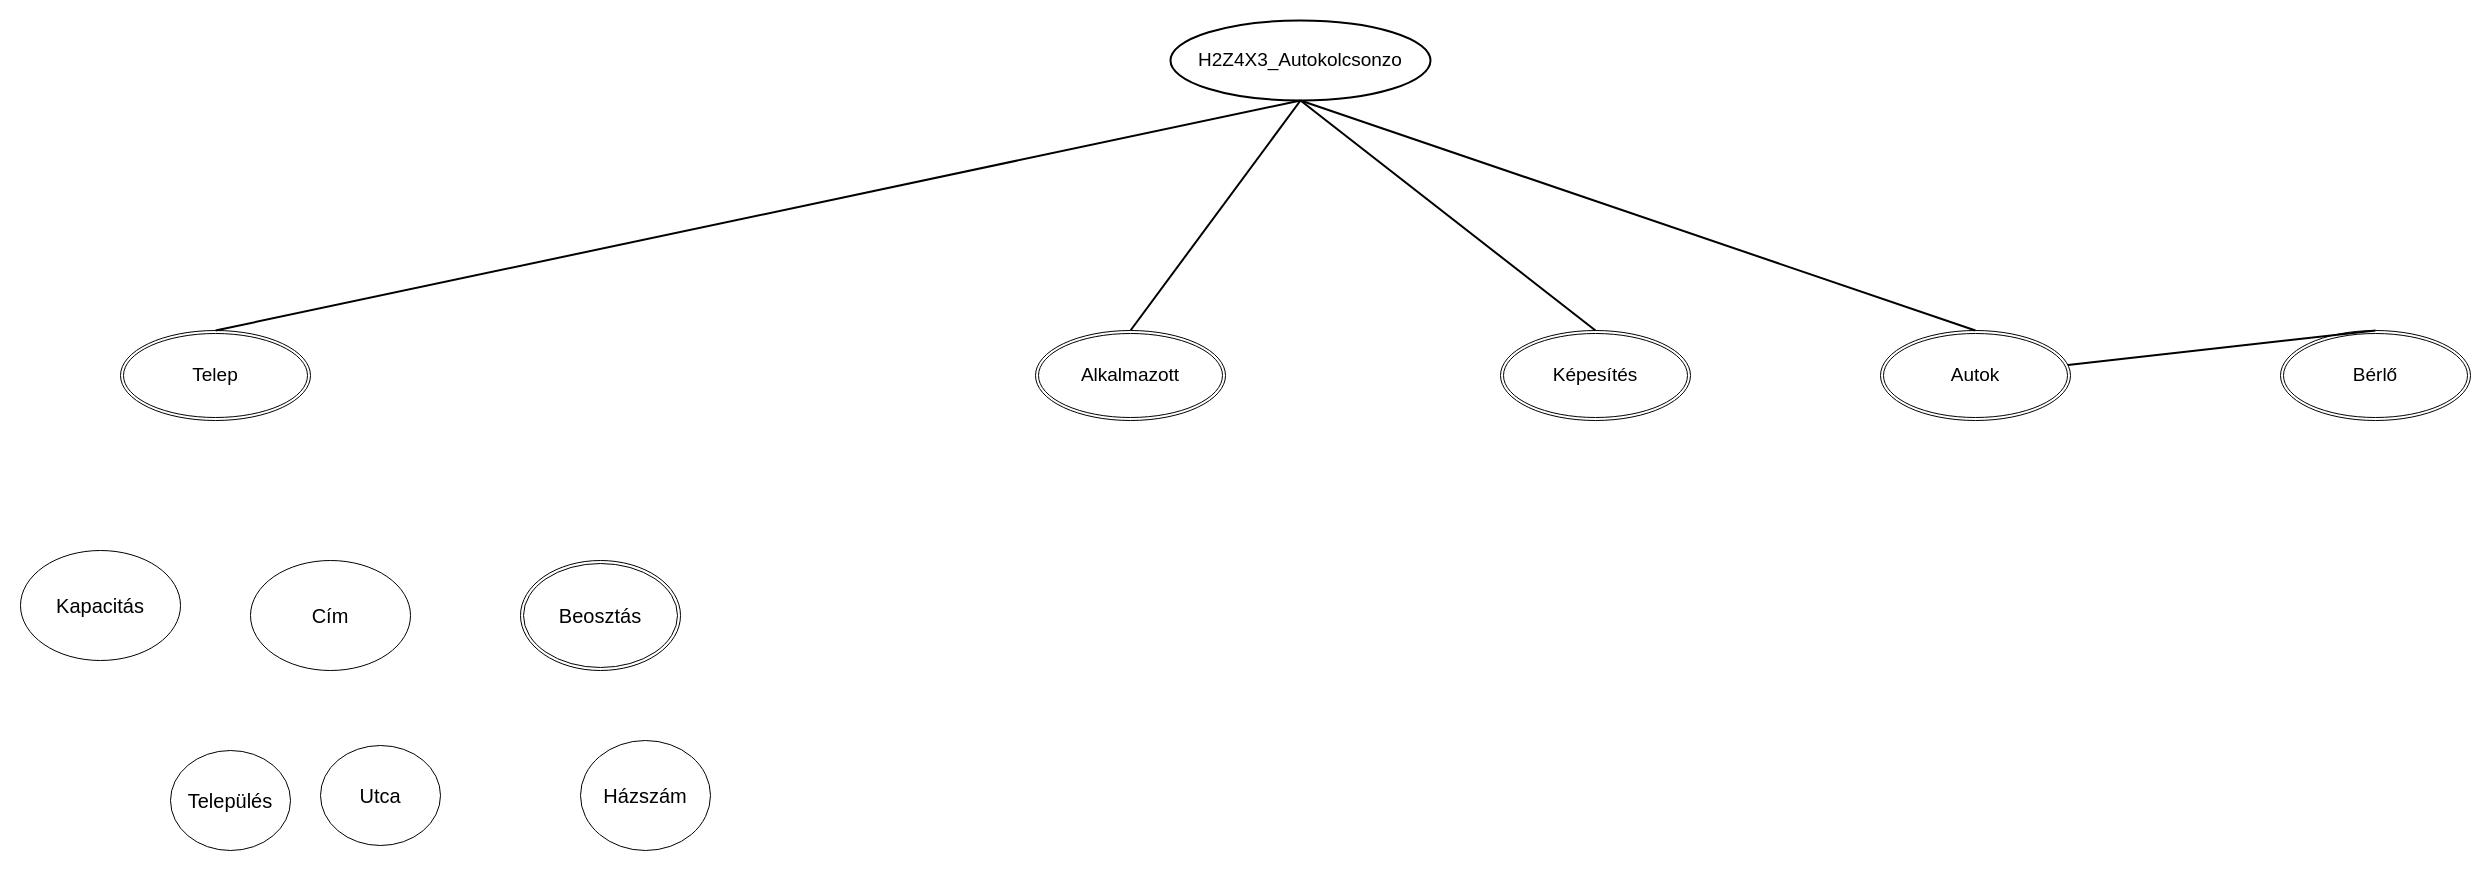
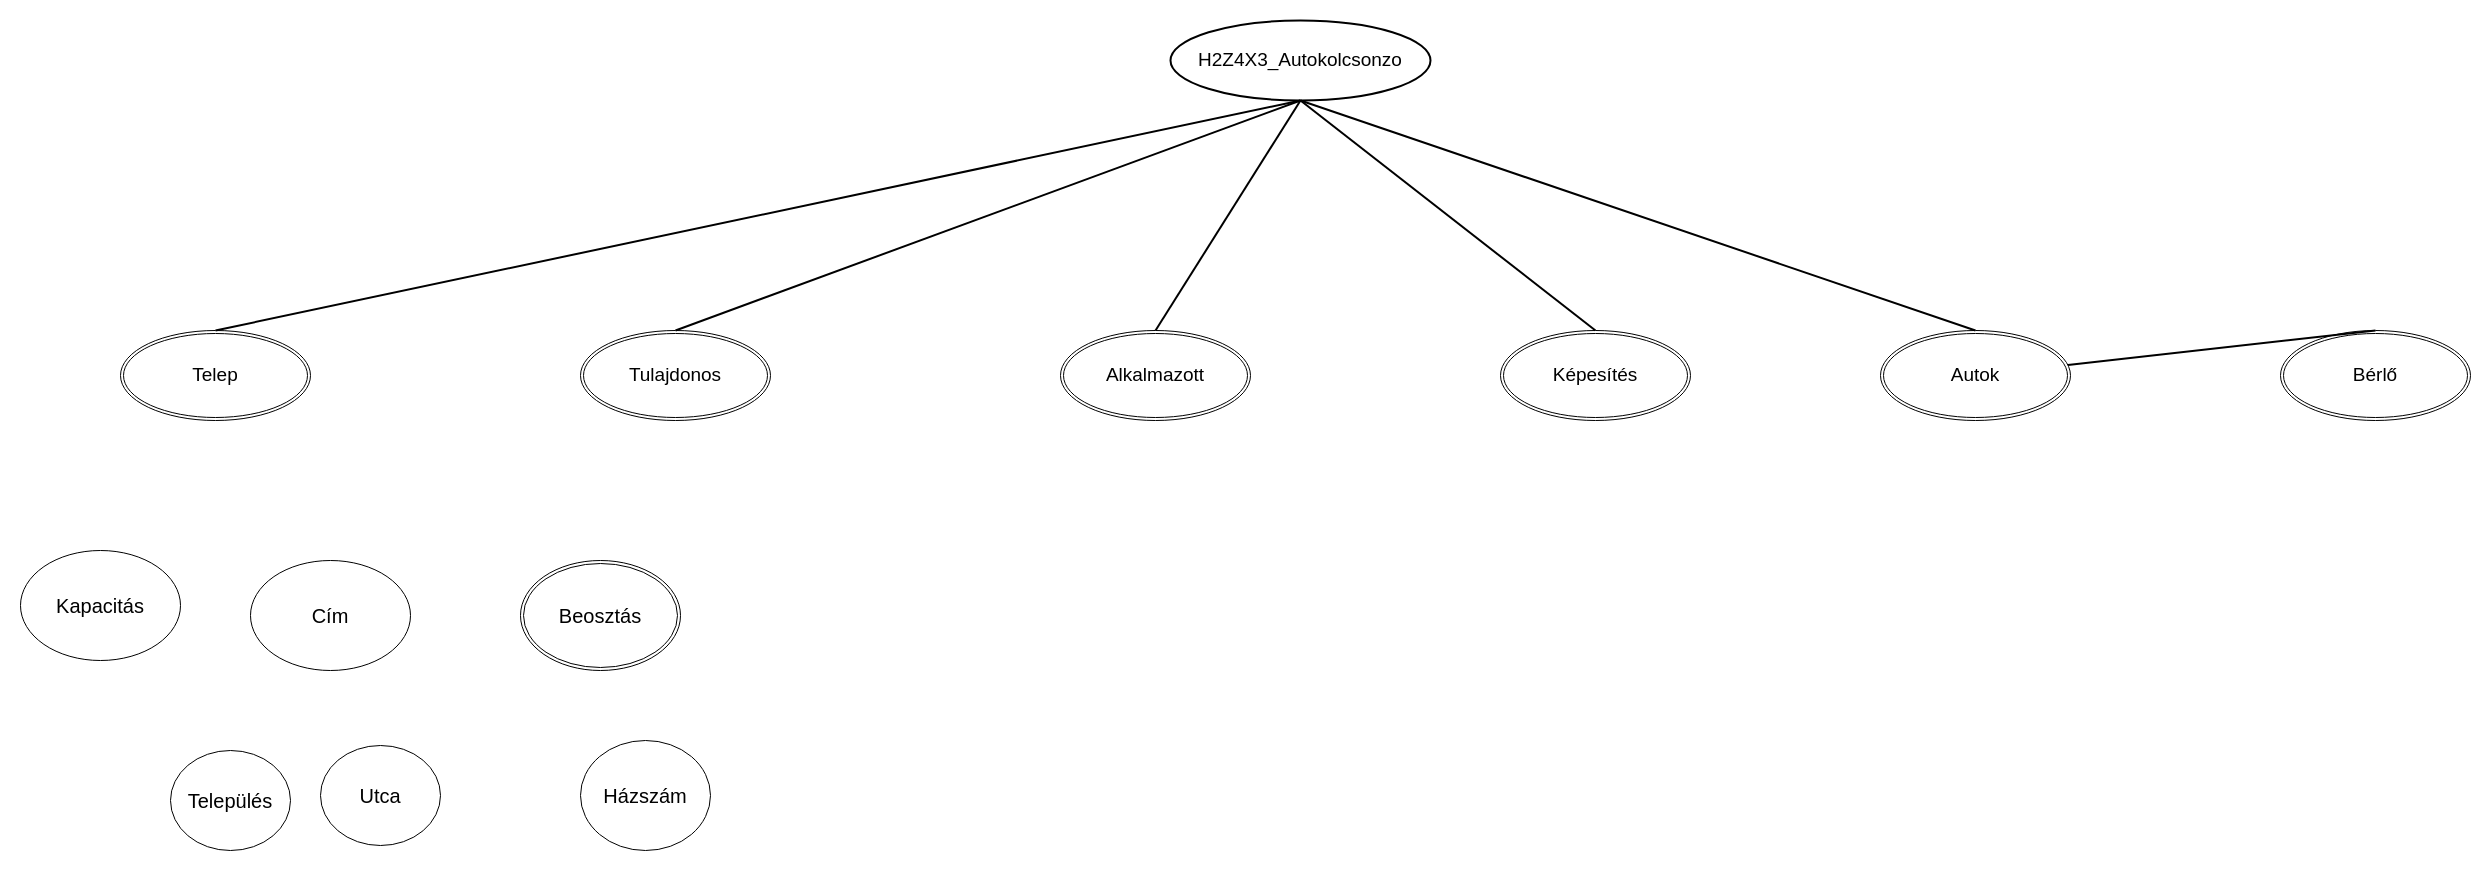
edge "H2Z4X3_Autokolcsonzo" -- "Tulajdonos": added
node "Tulajdonos": added
node "Alkalmazott": moved (1131, 376) -> (1156, 376)
